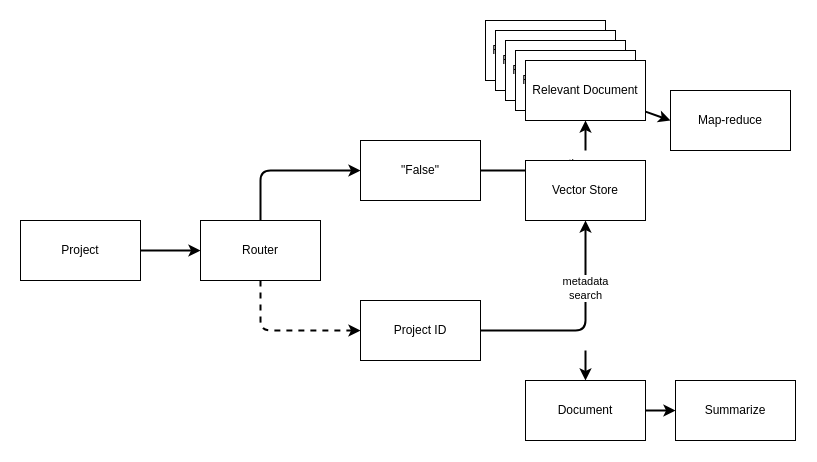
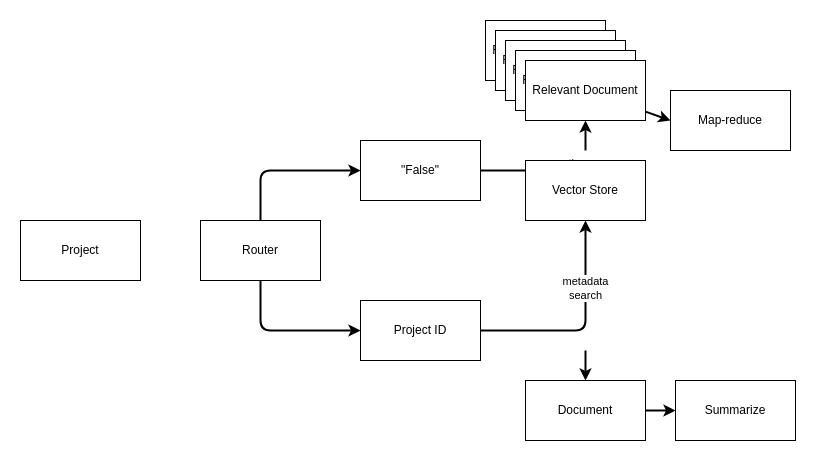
edge "Project" -> "Router": removed
edge "Router" -> "Project ID": style dashed -> solid
